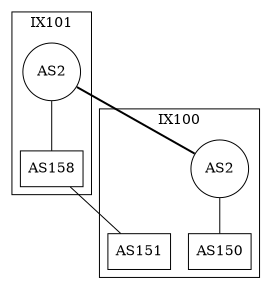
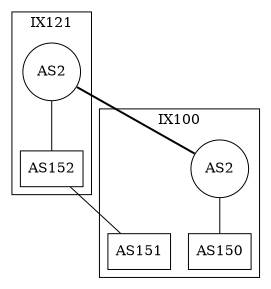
cluster "IX101": label "IX101" -> "IX121"
node "AS158": label "AS158" -> "AS152"
